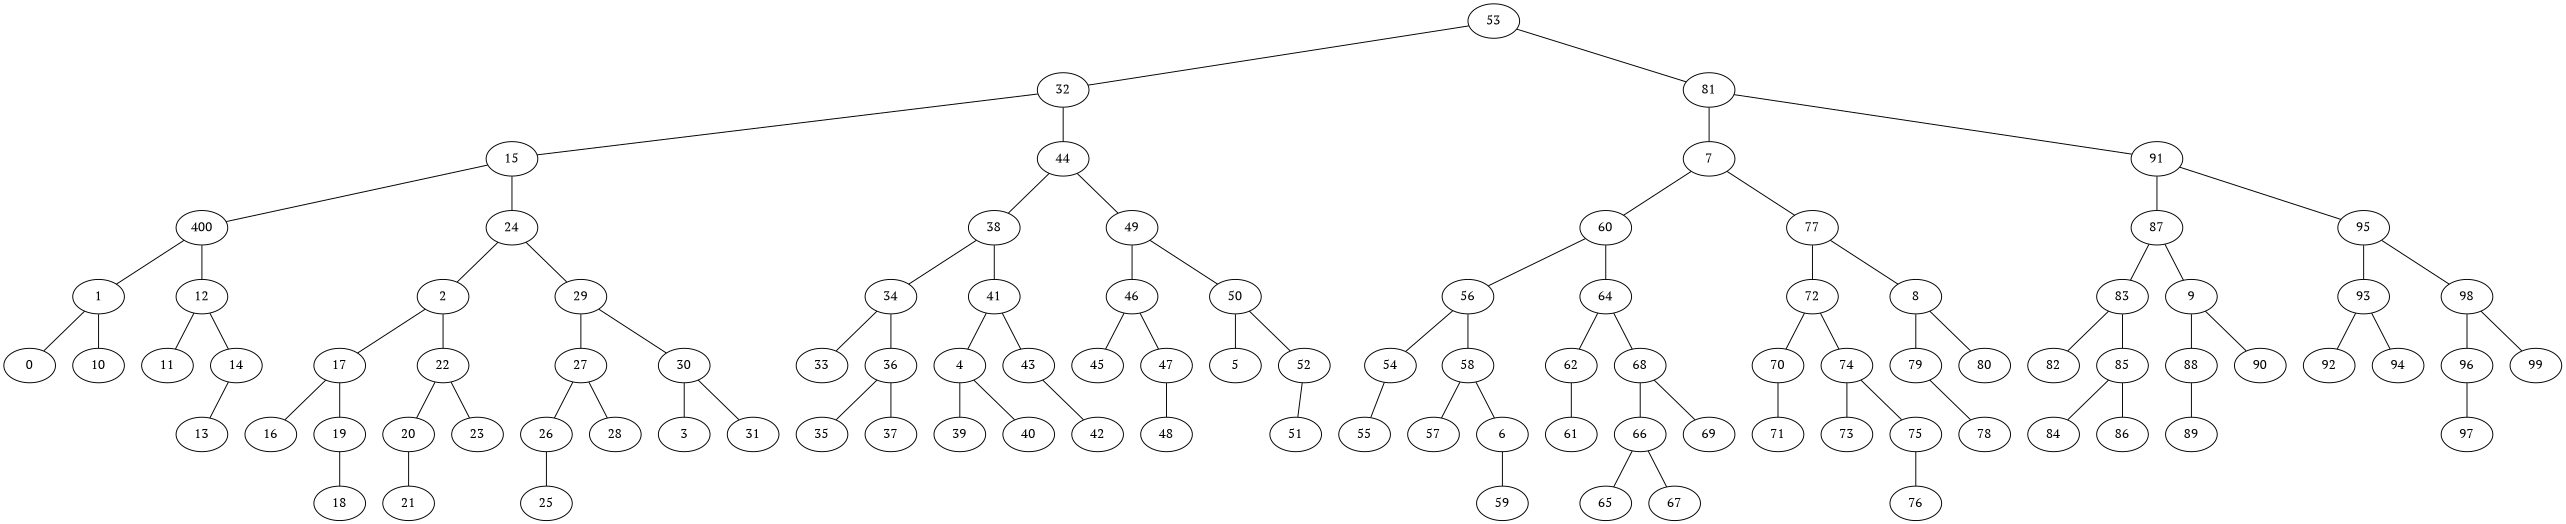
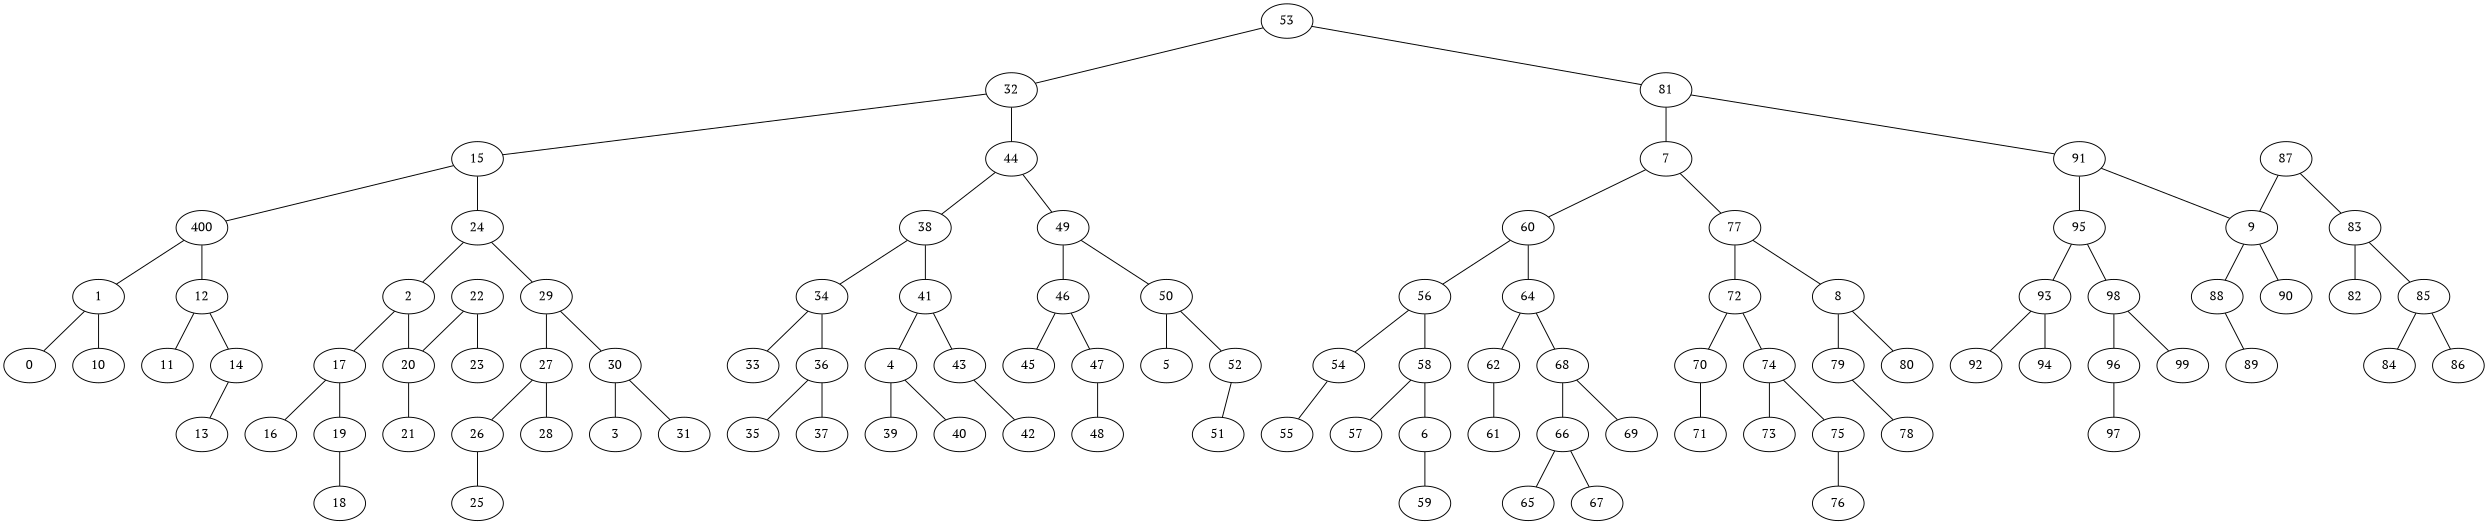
edge "91" -- "87": now "91" -- "9"
edge "2" -- "22": now "2" -- "20"
